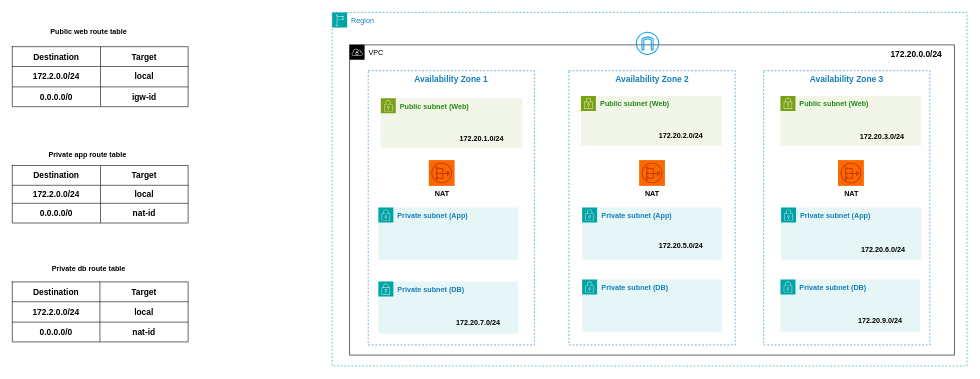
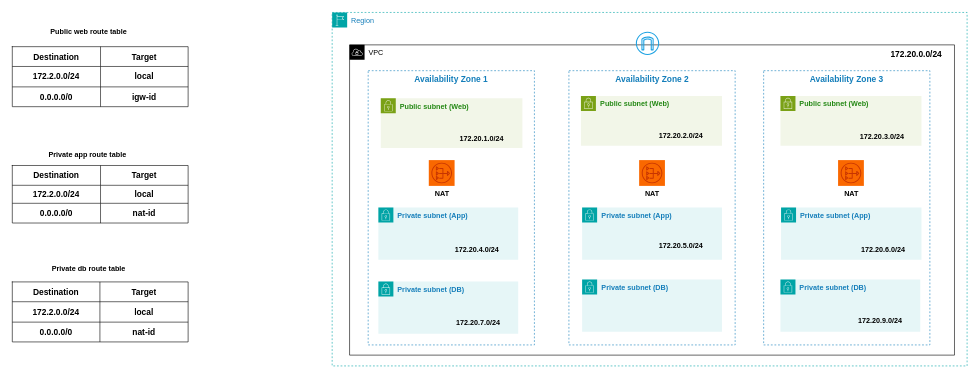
node "172.20.4.0/24": added
